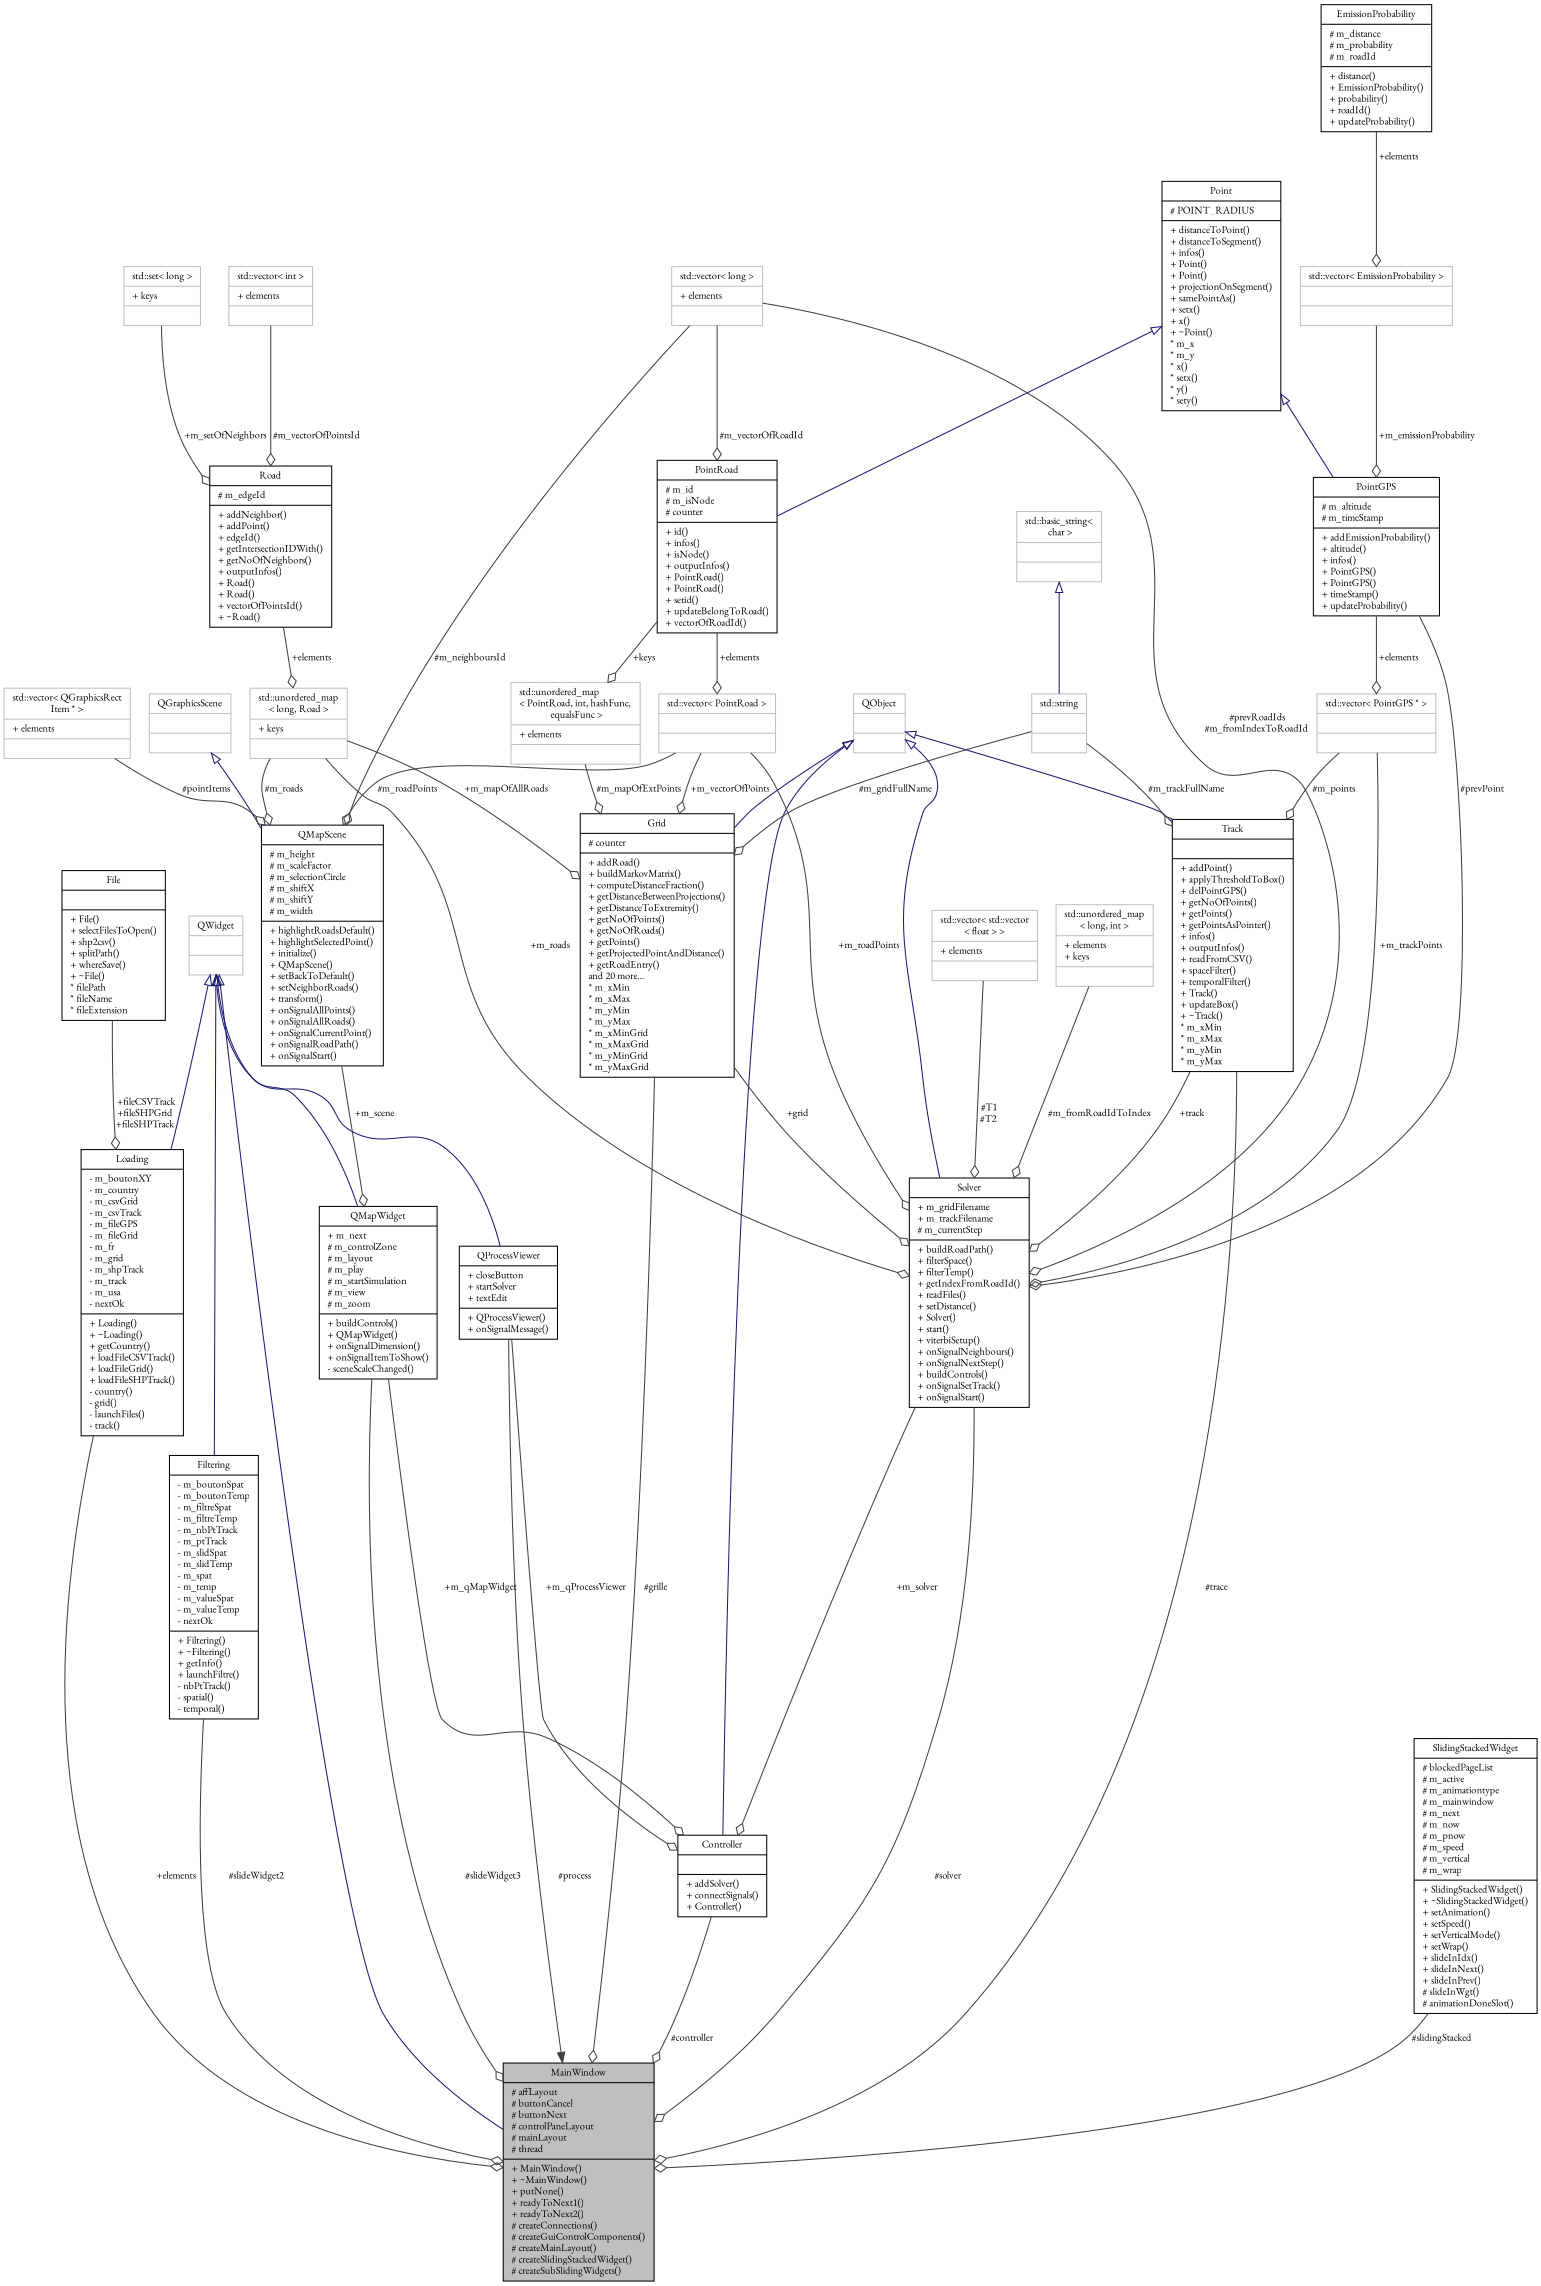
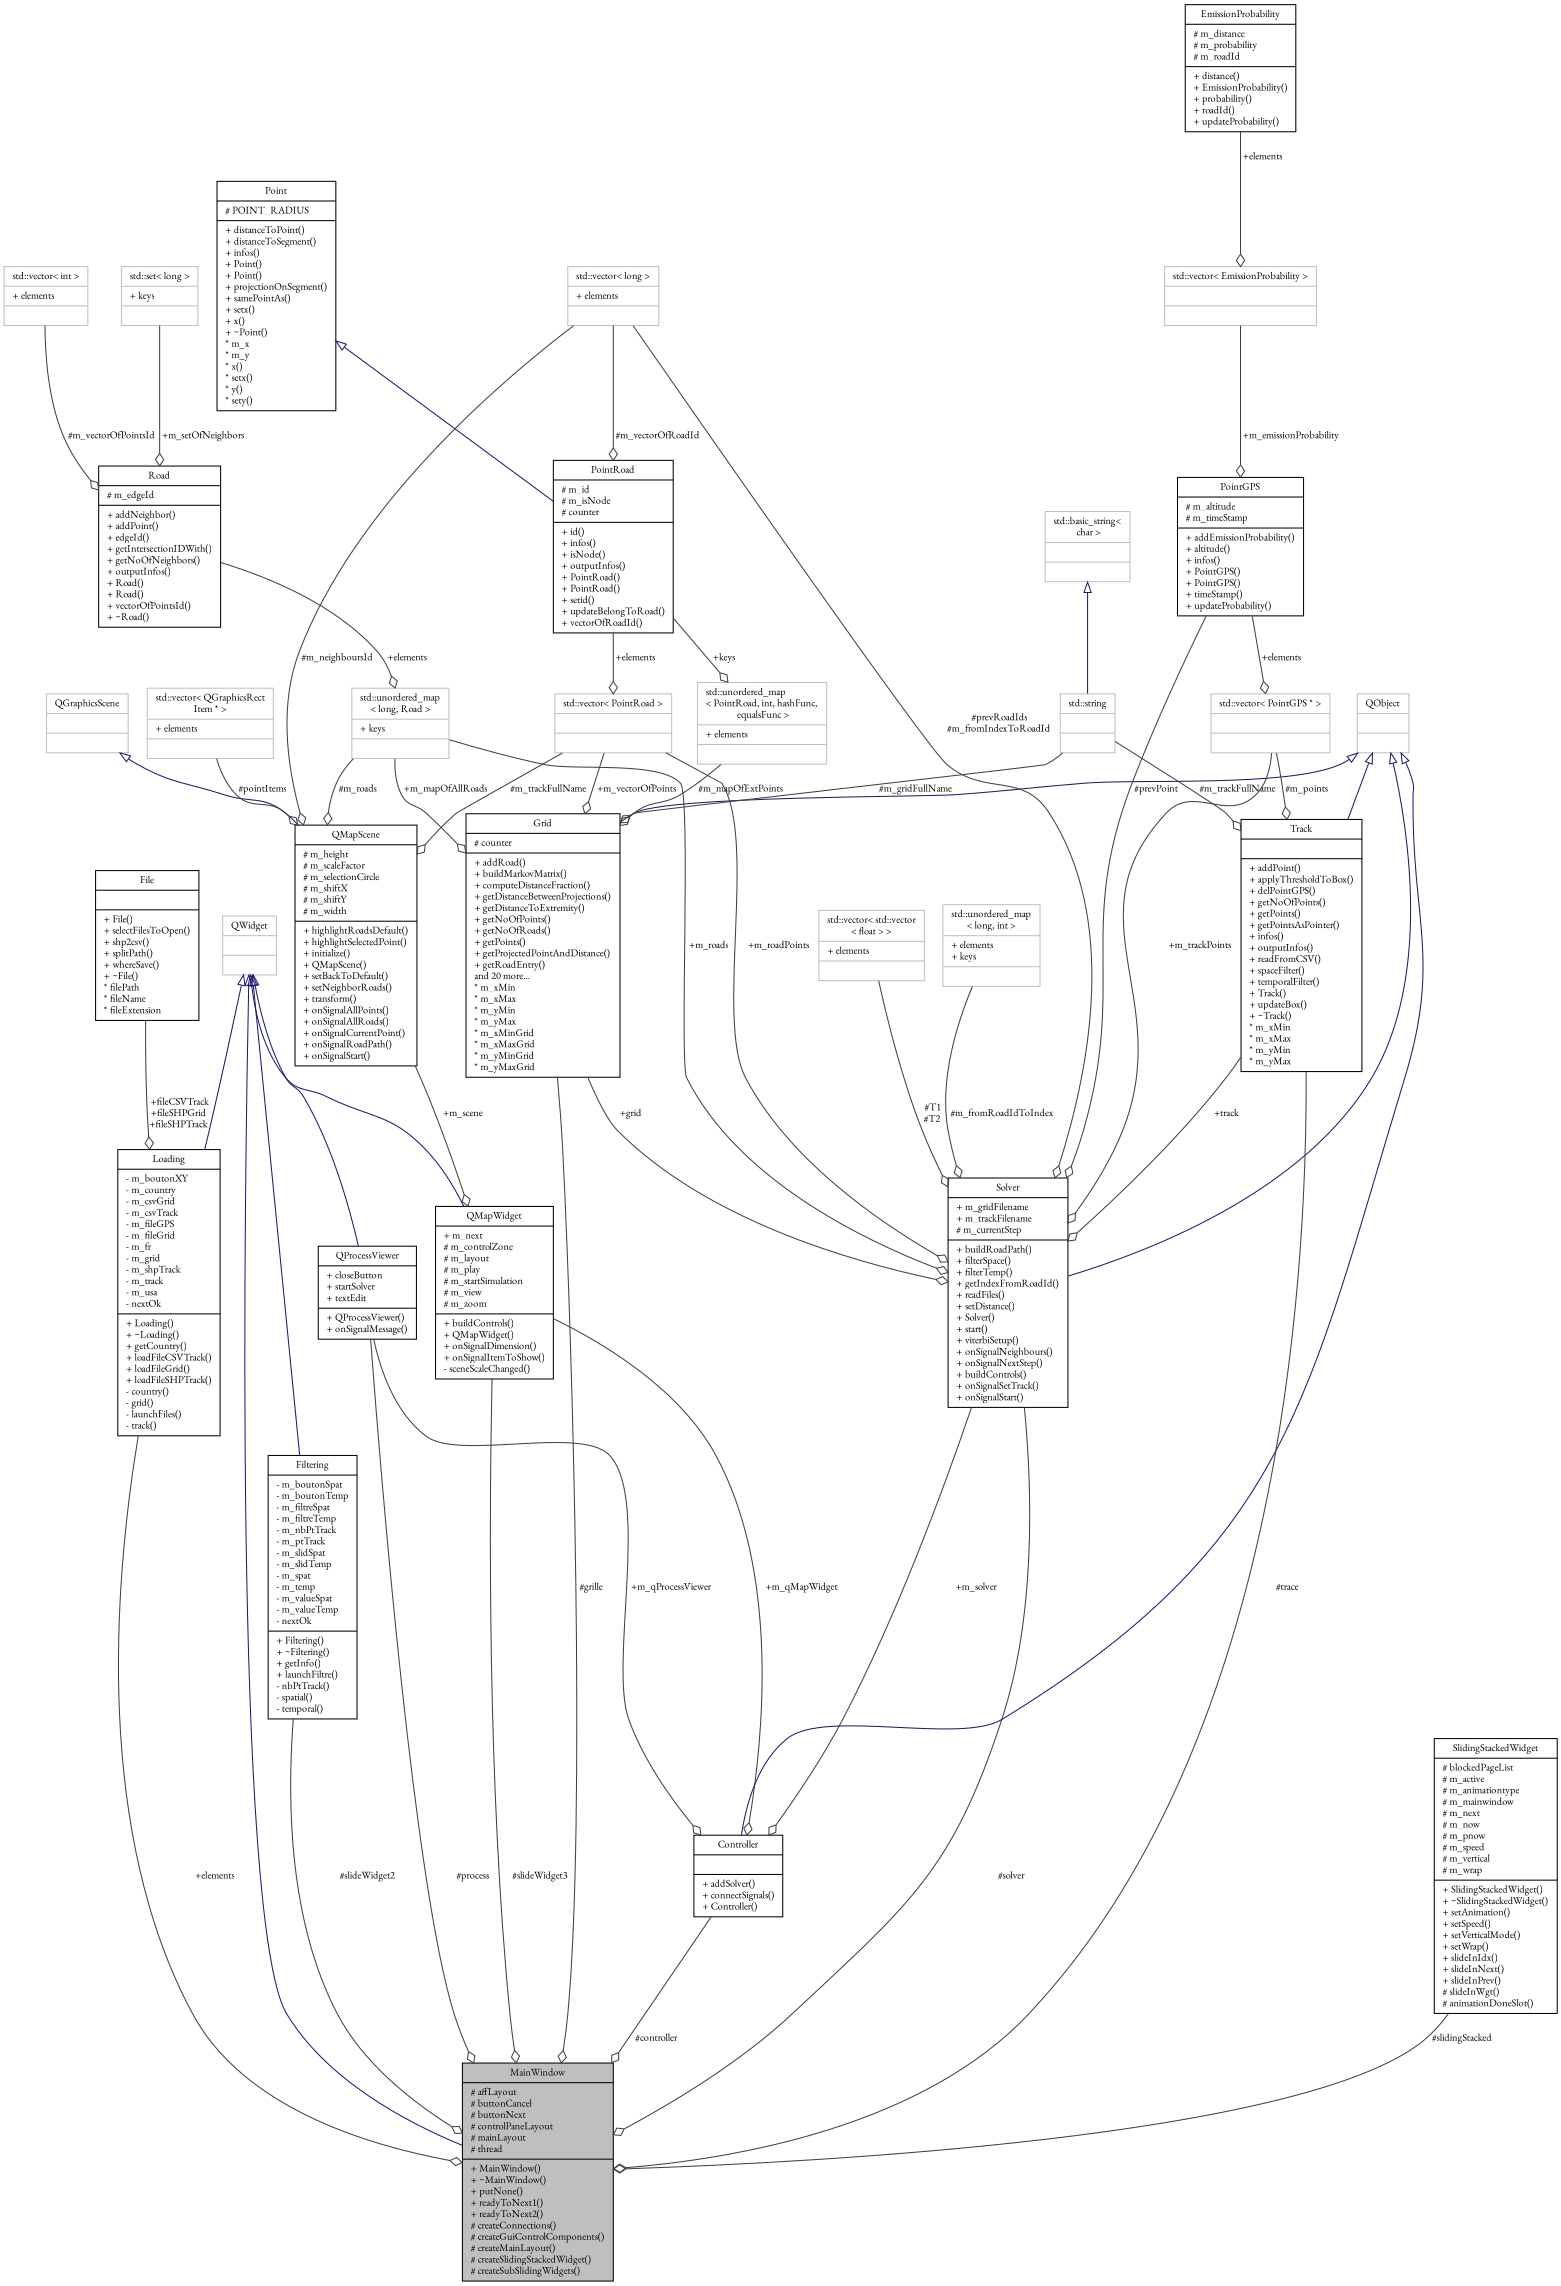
edge "PointGPS" -> "Point": removed
edge "std::vector< PointRoad >" -> "QMapScene": label " #m_roadPoints" -> " #m_trackFullName"
edge "QProcessViewer" -> "MainWindow": arrowhead normal -> odiamond
